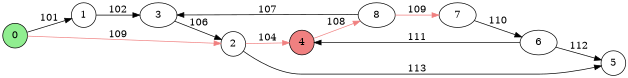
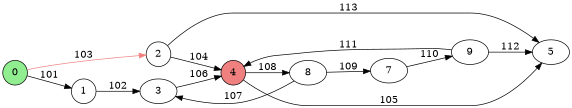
edge "8" -> "7": color lightcoral -> black
edge "3" -> "2": now "3" -> "4"
edge "4" -> "8": color lightcoral -> black
edge "0" -> "2": label "109" -> "103"
edge "2" -> "4": color lightcoral -> black
node "6": label "6" -> "9"
node "5": shape circle -> ellipse
edge "4" -> "5": added, label "105"
